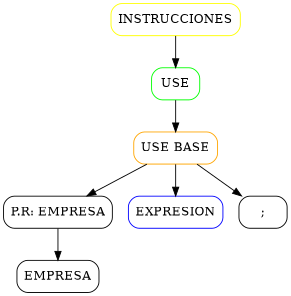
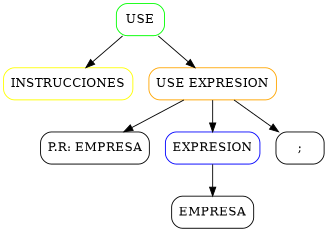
edge "INSTRUCCIONES" -> "USE": reversed
node "USE BASE": label "USE BASE" -> "USE EXPRESION"
edge "P.R: EMPRESA" -> "EMPRESA": now "EXPRESION" -> "EMPRESA"
